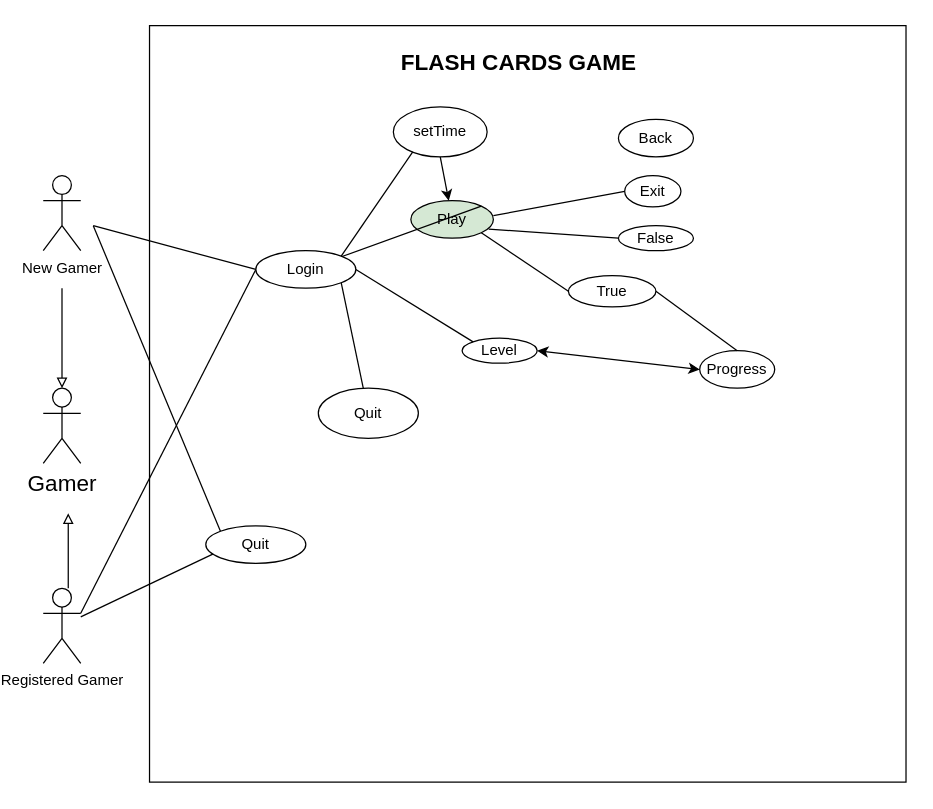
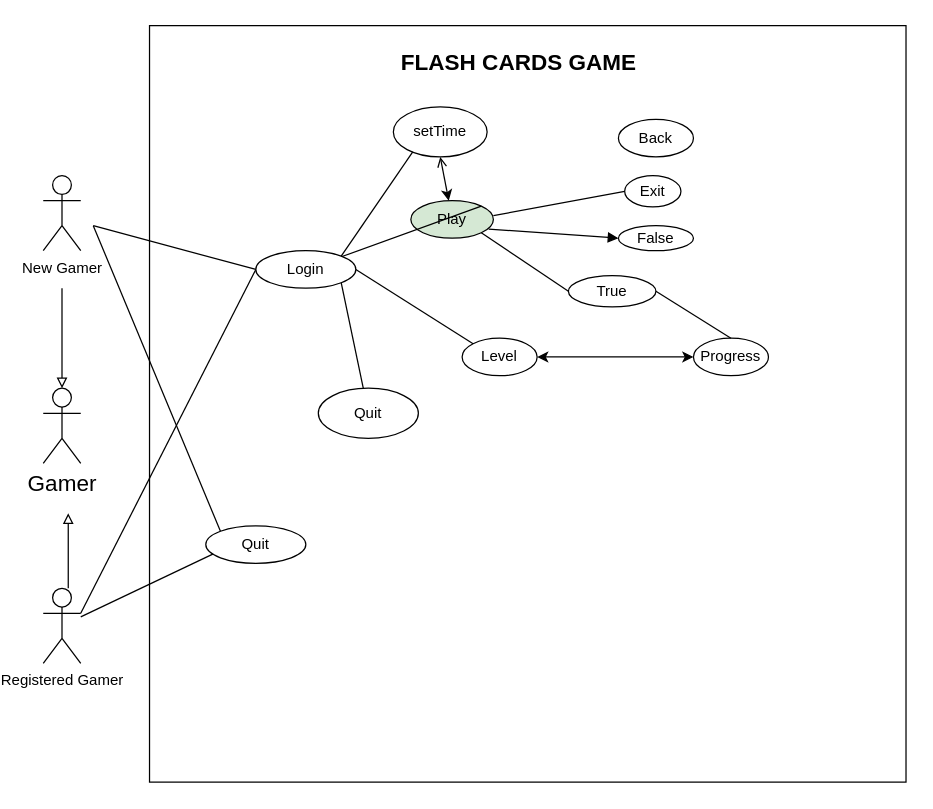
edge "setTime" -> "Play": arrowhead none -> open
edge "Play" -- "False": arrowhead none -> block
node "Level": size 75x25 -> 75x38
node "Progress": moved (737, 369) -> (731, 357)
